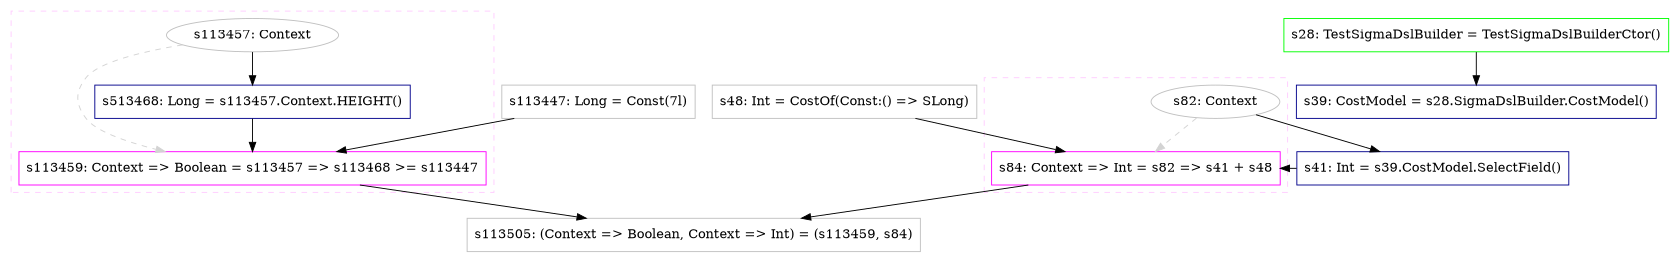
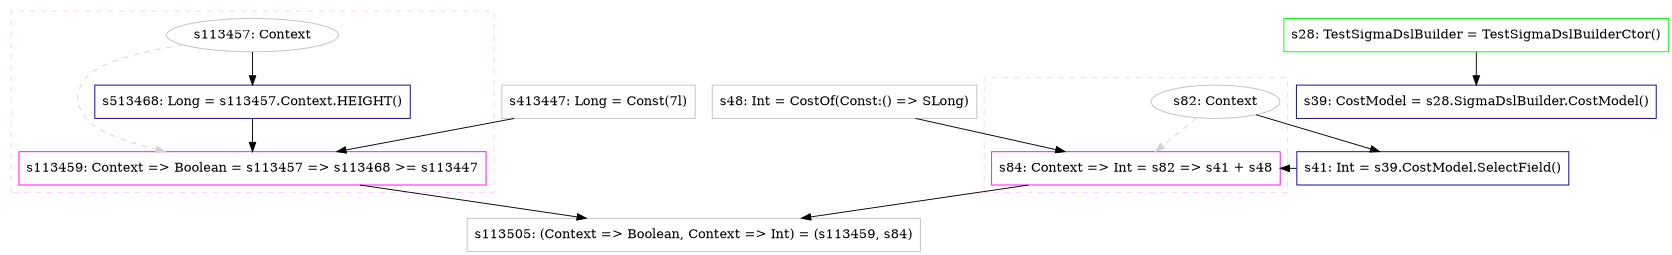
node "s113447: Long = Const(7l)": label "s113447: Long = Const(7l)" -> "s413447: Long = Const(7l)"
